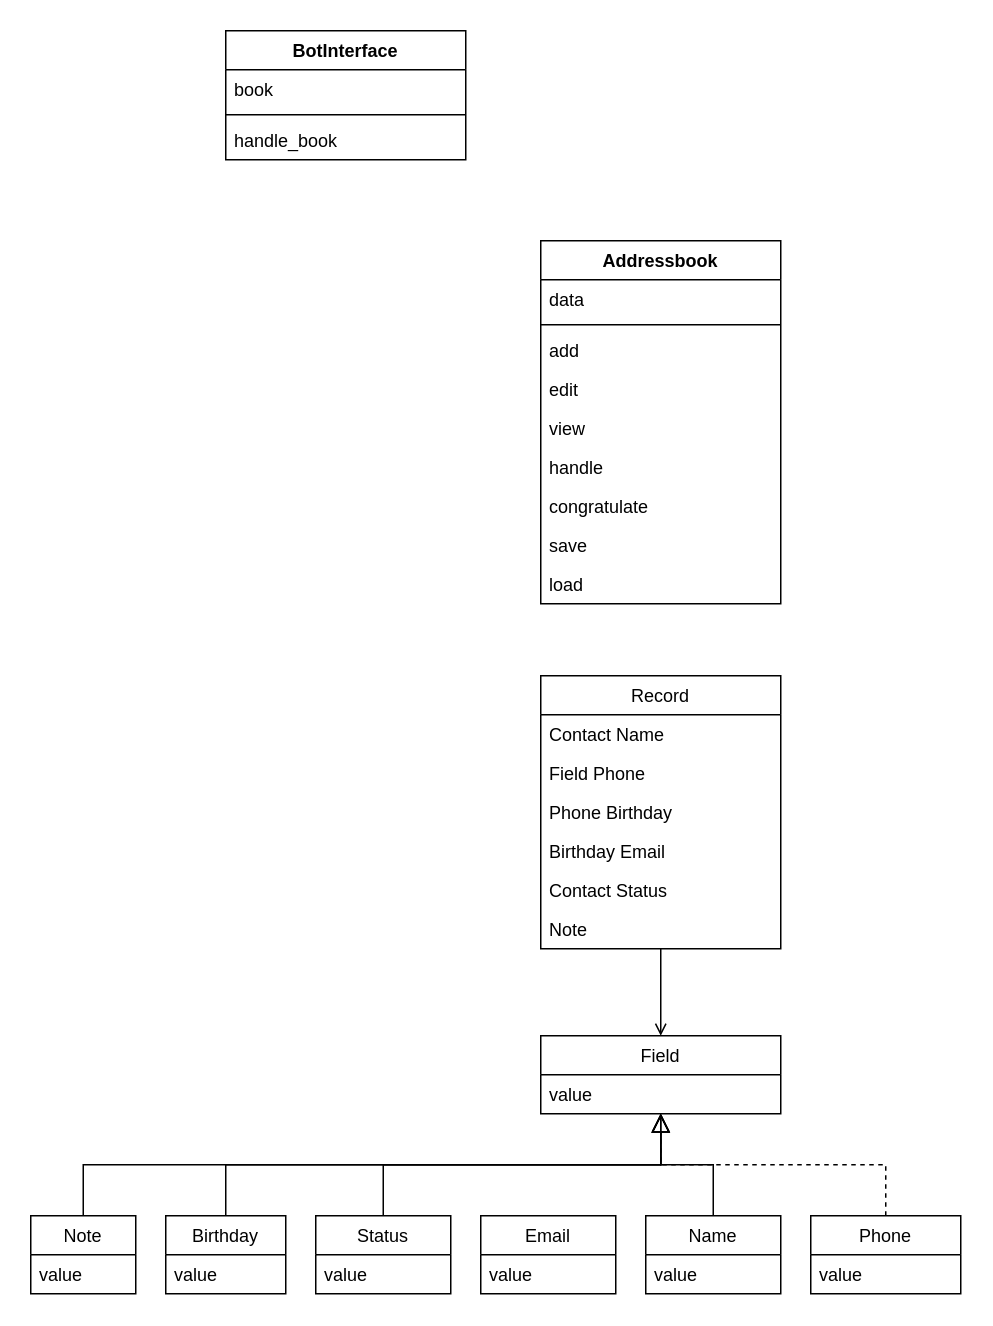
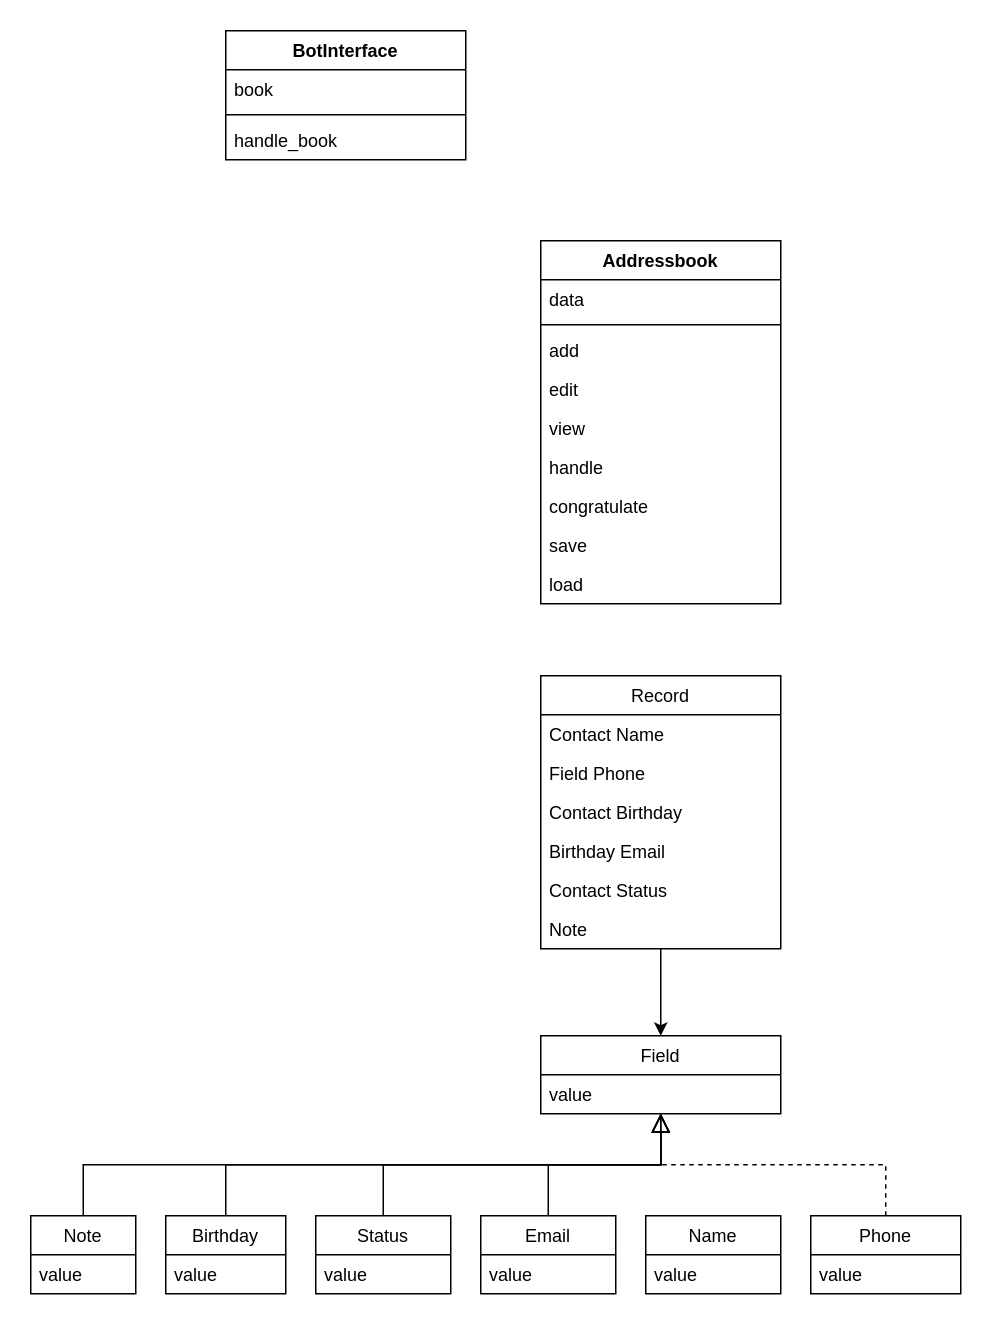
node "Phone Birthday": label "Phone Birthday" -> "Contact Birthday"
edge "Record" -> "Field": arrowhead open -> classic
edge "Email" -> "Field": added
edge "Name" -> "Field": removed
